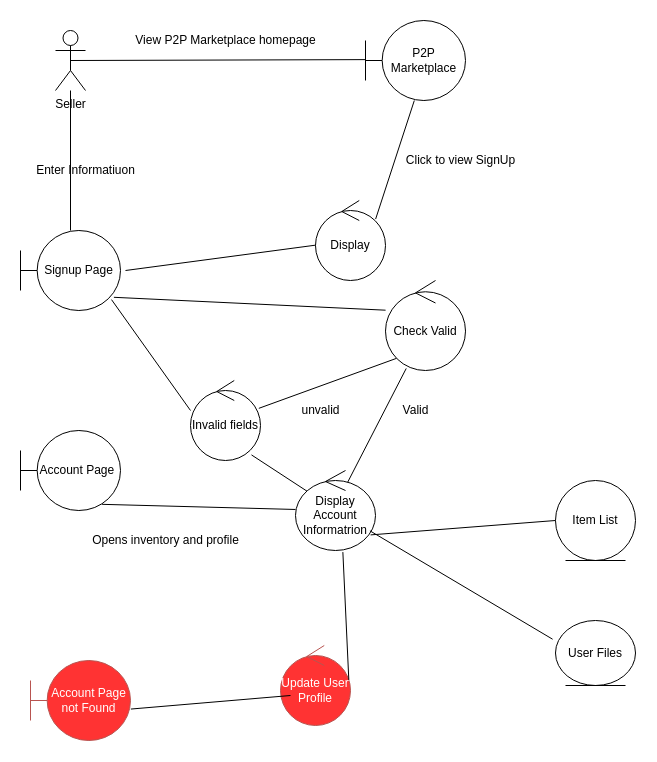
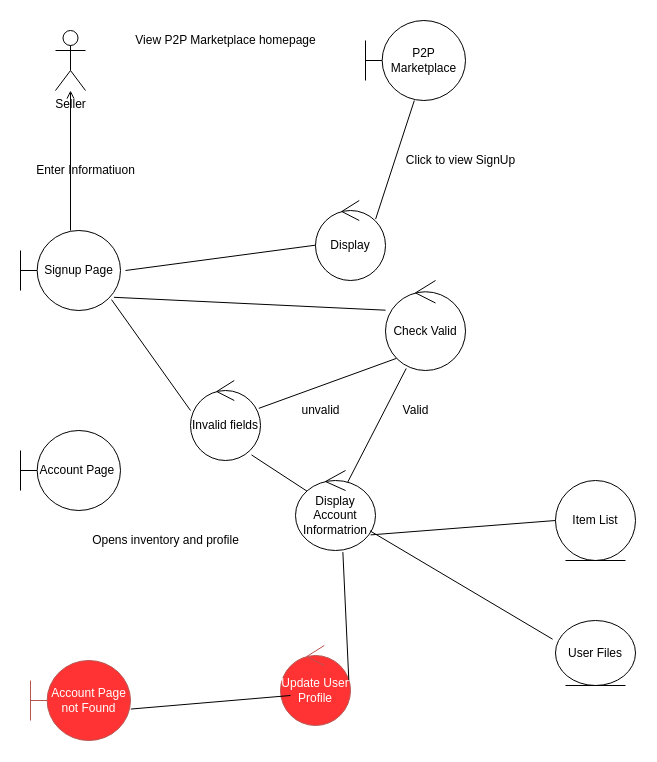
edge "Seller" -- "P2P Marketplace": removed
edge "Seller" -- "Signup Page": arrowhead none -> open
edge "Account Page" -- "Display Account Informatrion": removed
